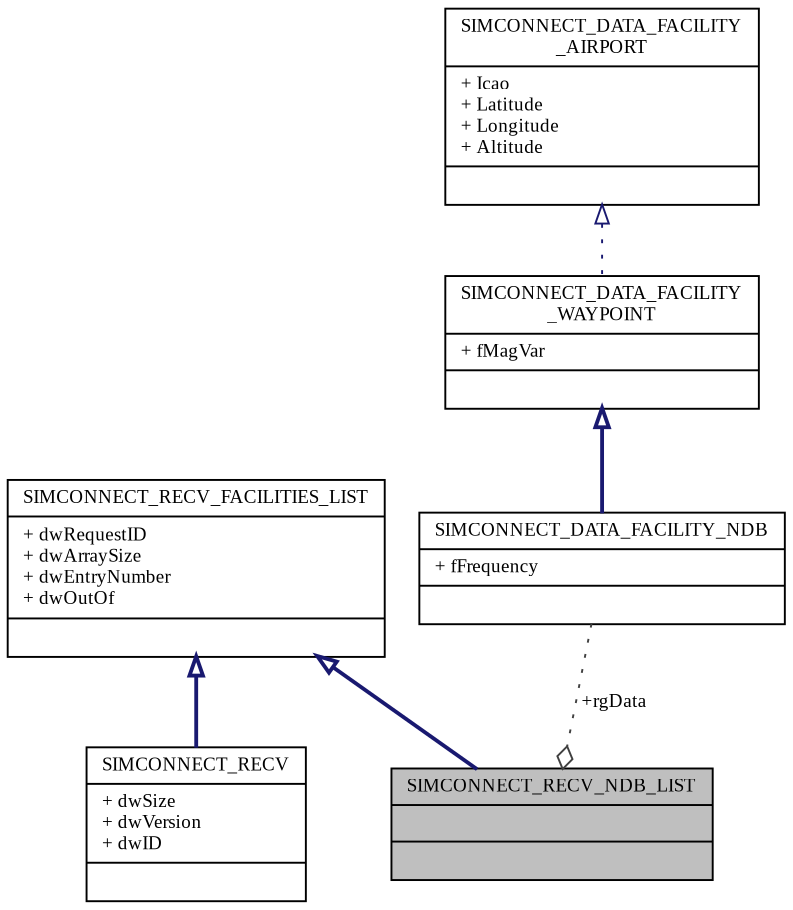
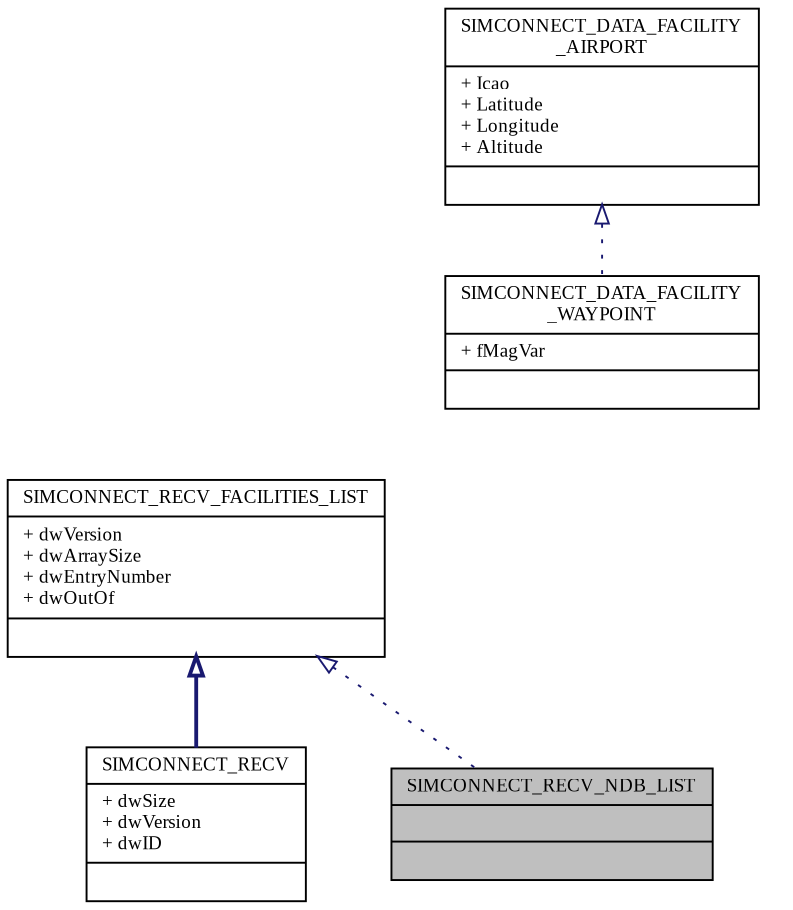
node "SIMCONNECT_RECV_FACILITIES_LIST": text "+ dwRequestID" -> "+ dwVersion"
node "SIMCONNECT_DATA_FACILITY_NDB": removed
edge "SIMCONNECT_RECV_NDB_LIST" -> "SIMCONNECT_RECV_FACILITIES_LIST": style bold -> dotted
